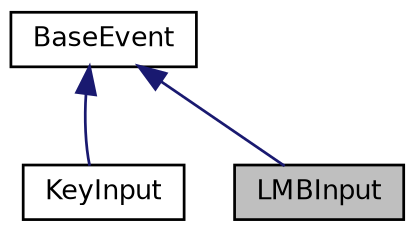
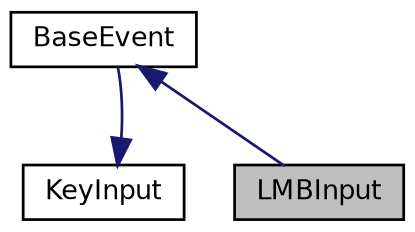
edge "KeyInput" -> "BaseEvent": reversed
